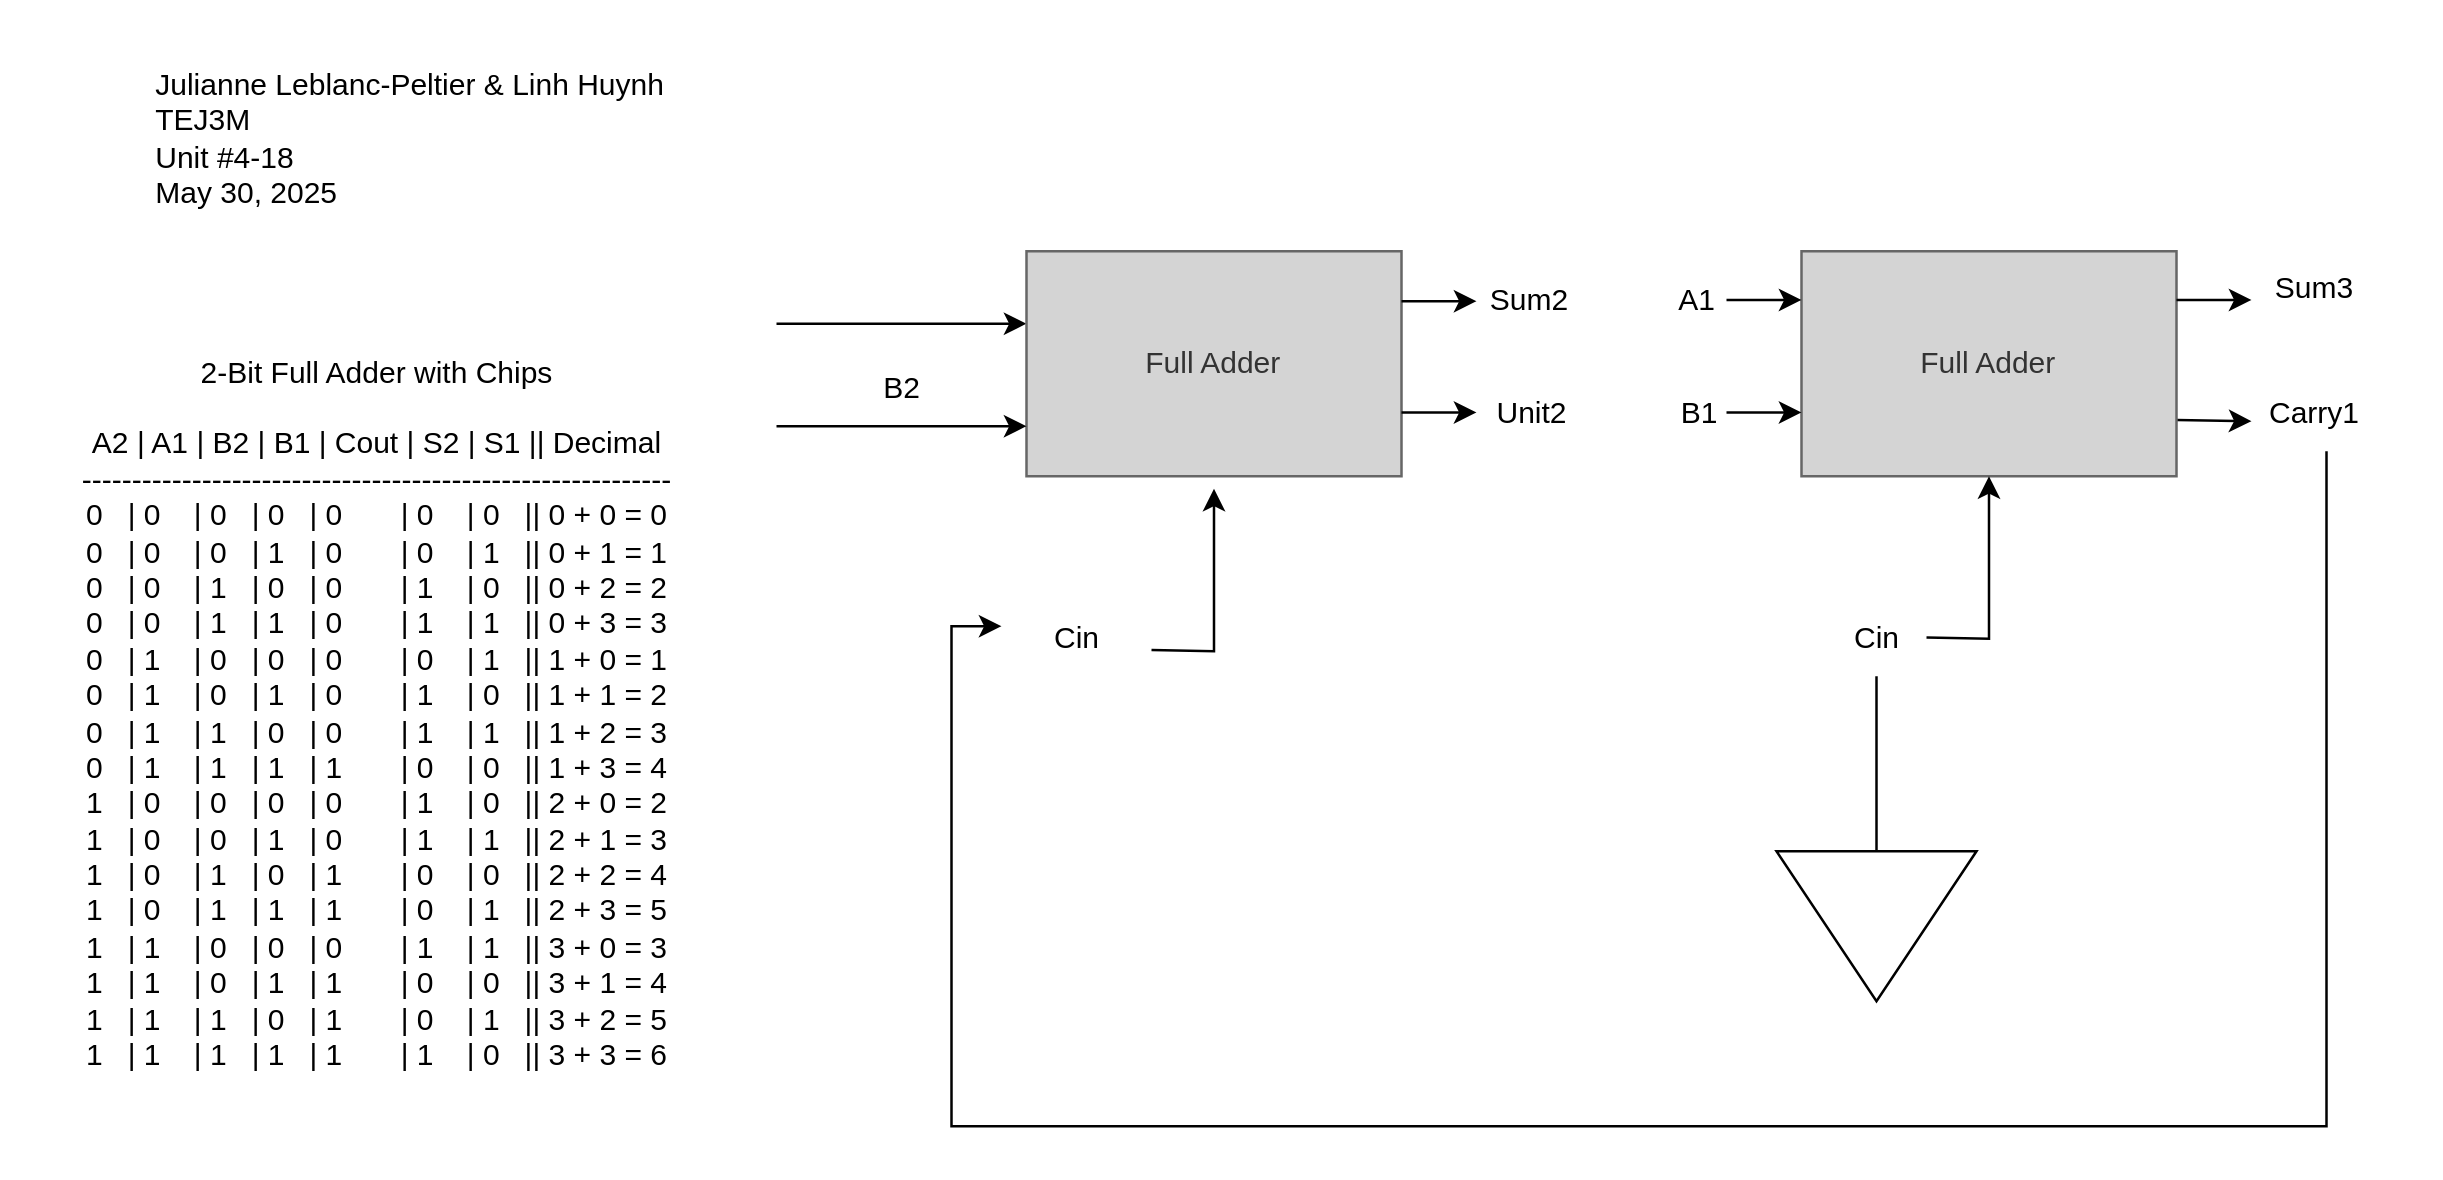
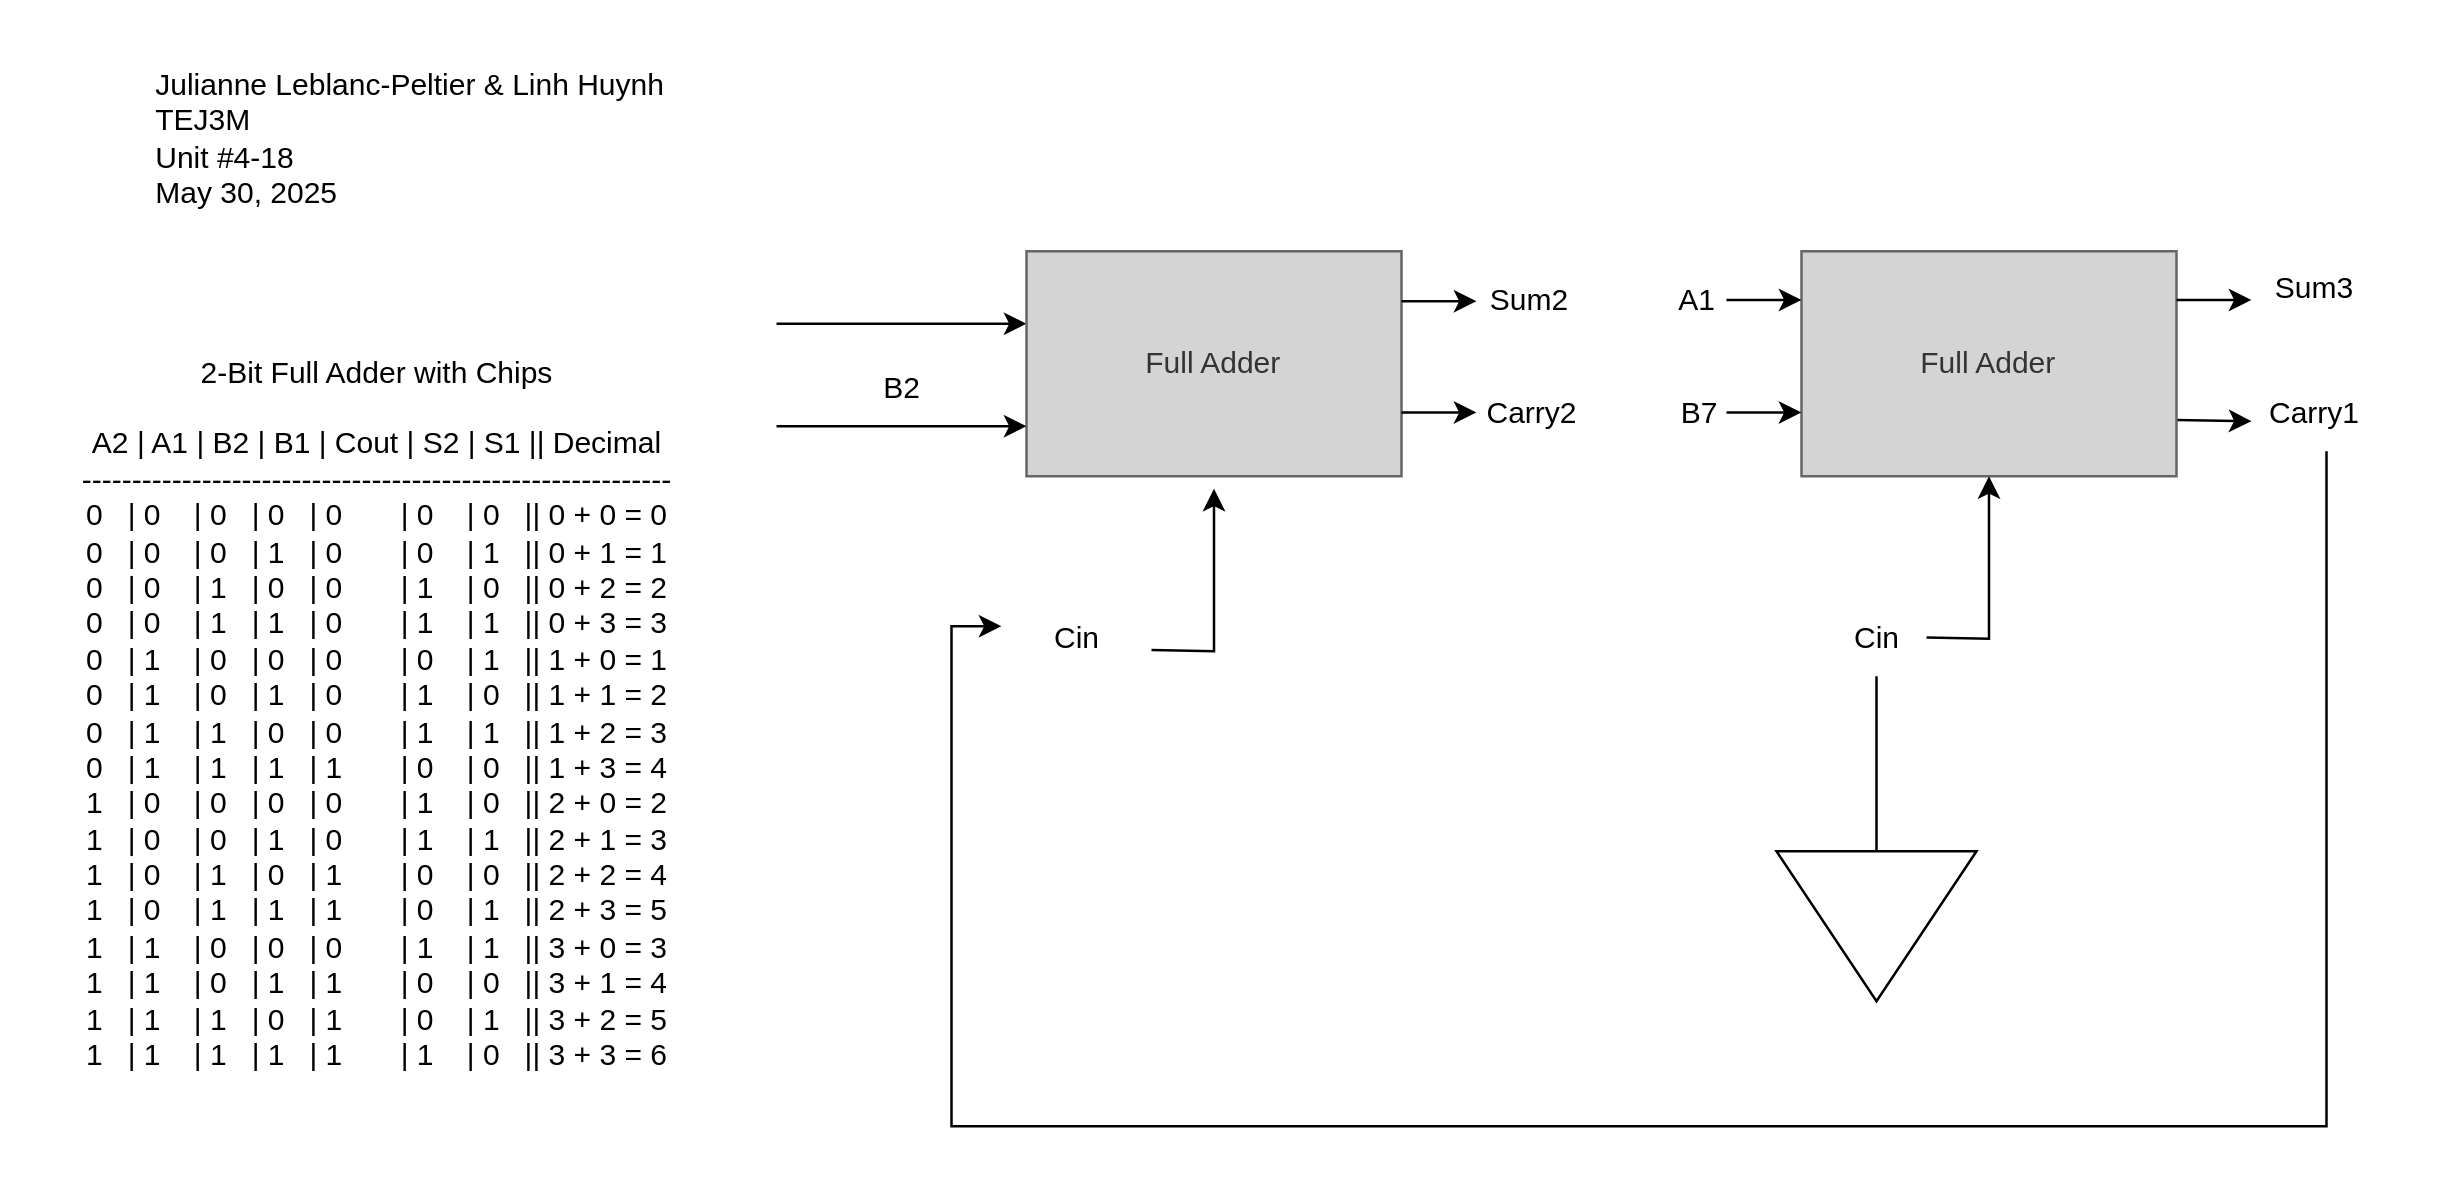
node "Unit2": label "Unit2" -> "Carry2"
node "B1": label "B1" -> "B7"
